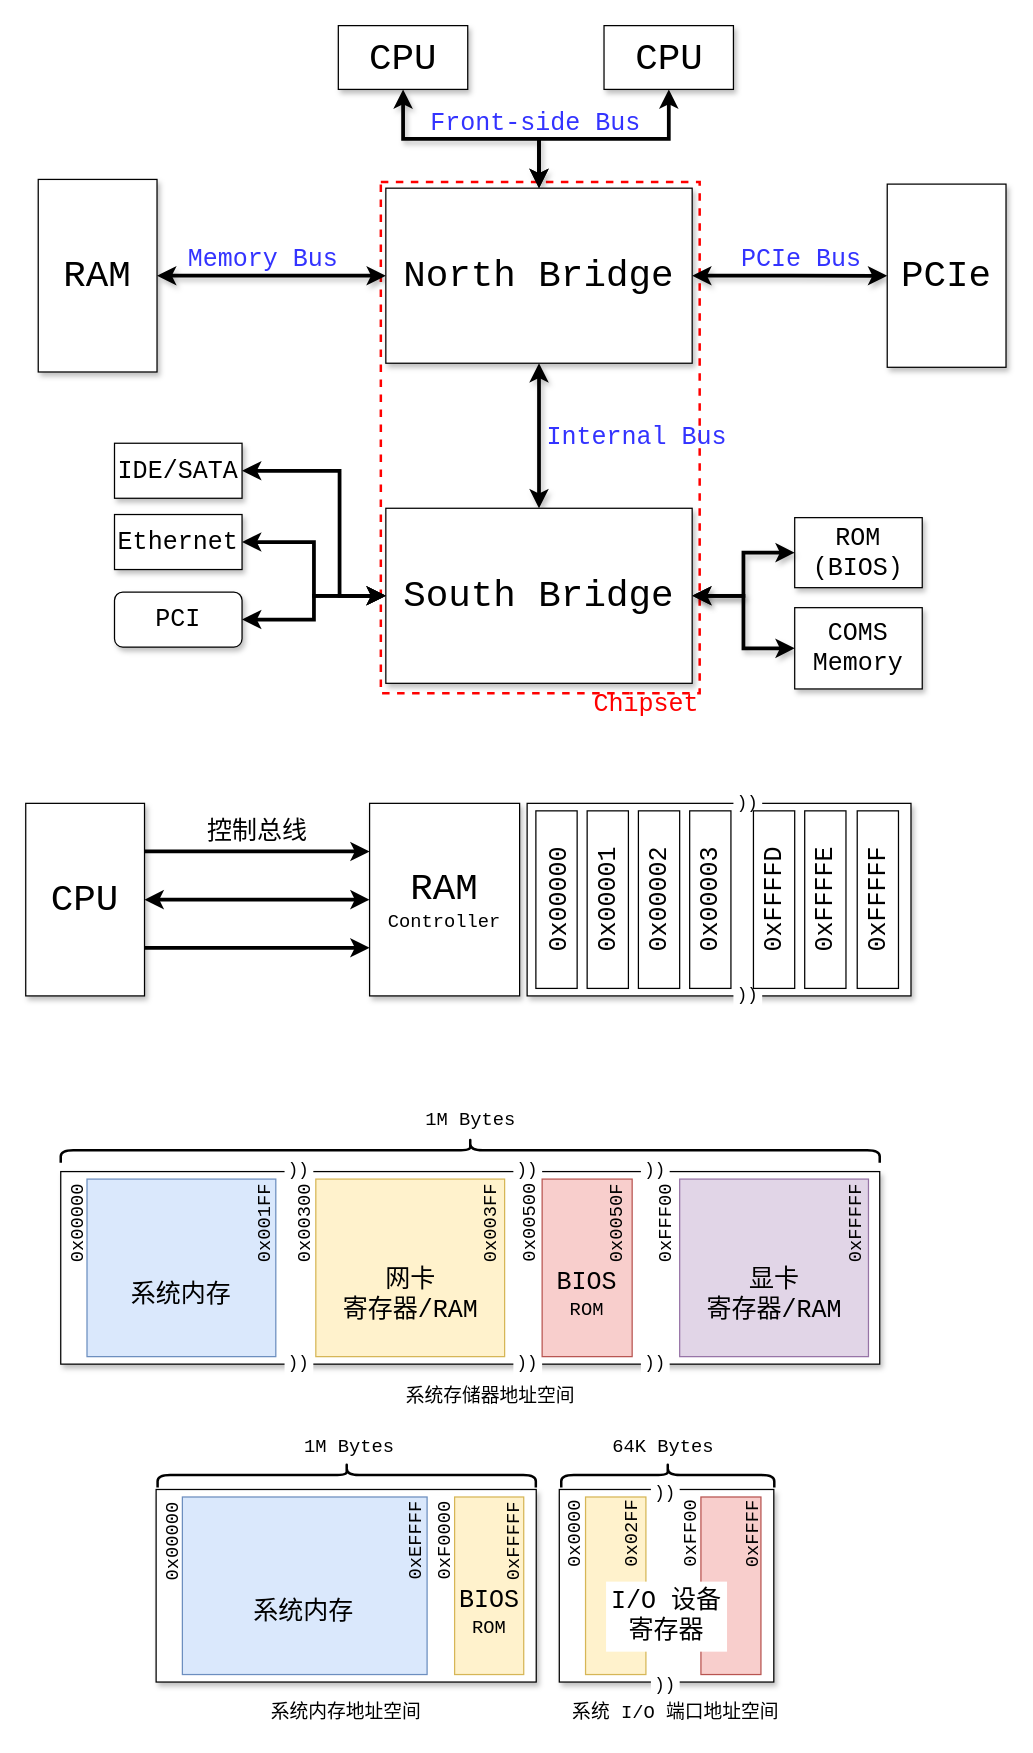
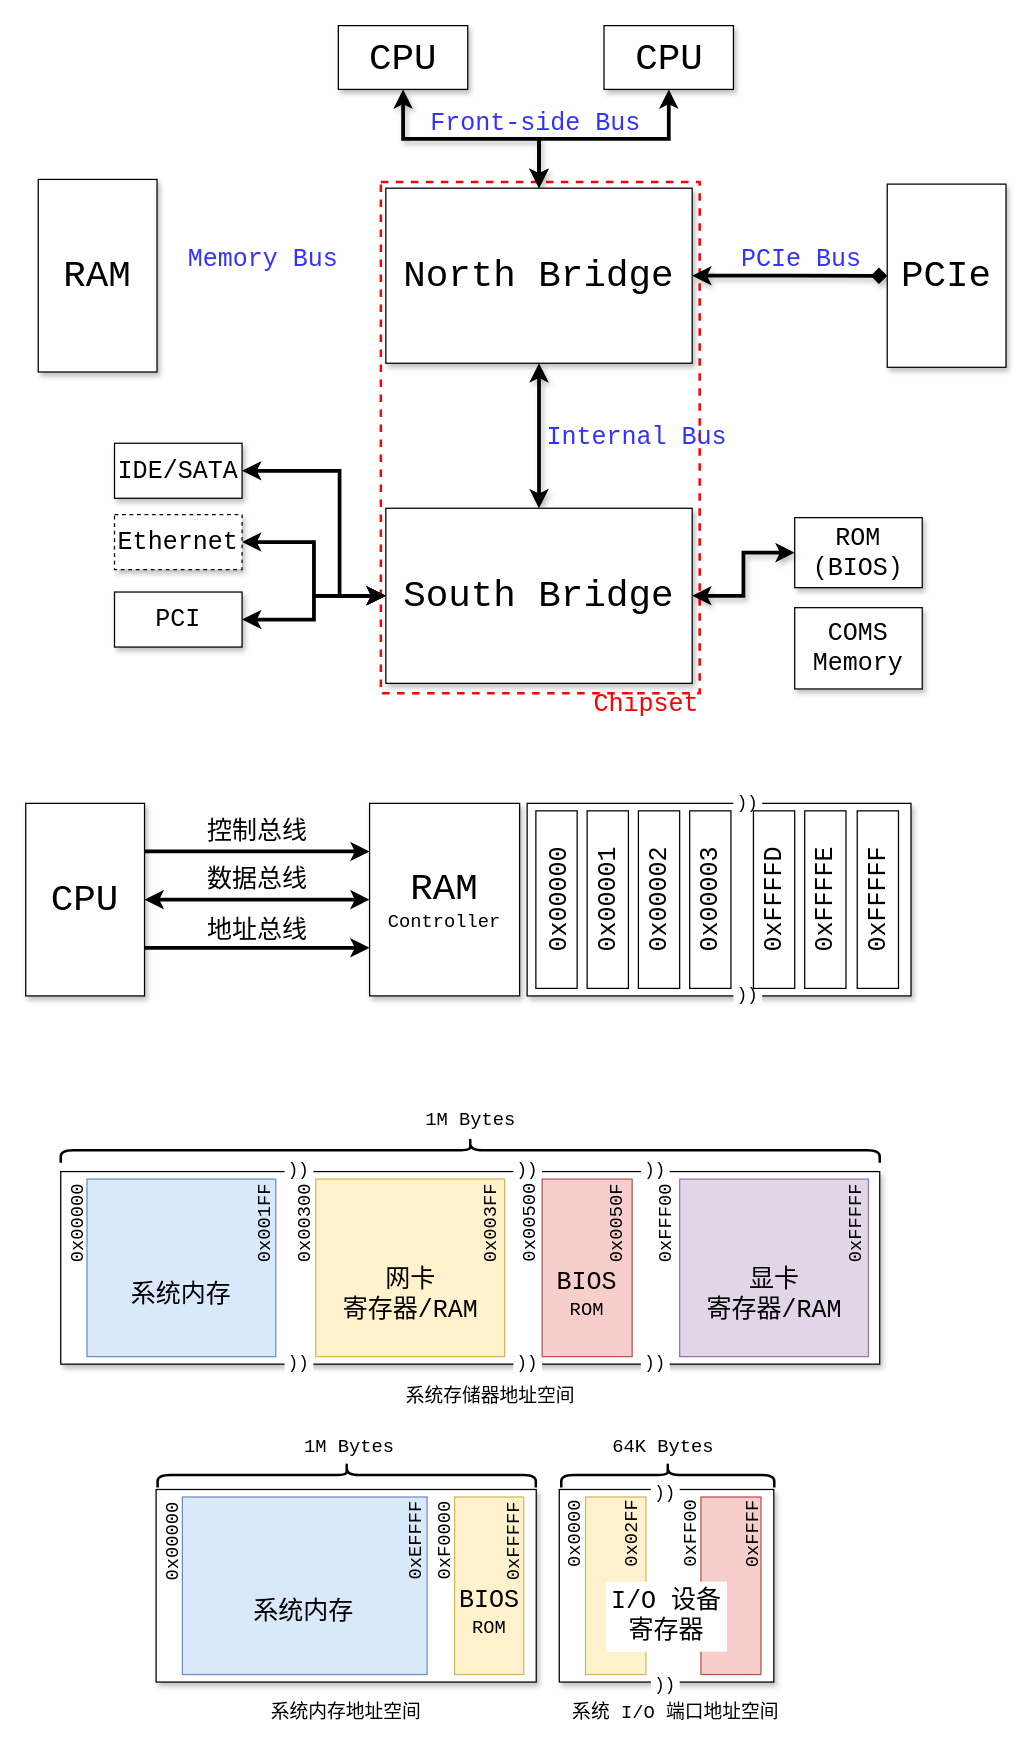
edge "RAM" -- "North Bridge": removed
edge "North Bridge" -- "PCIe": arrowhead classic -> diamond
node "Ethernet": style solid -> dashed
node "PCI": shape rounded rectangle -> rectangle
edge "South Bridge" -- "COMS Memory": removed
node "数据总线": added
node "地址总线": added
